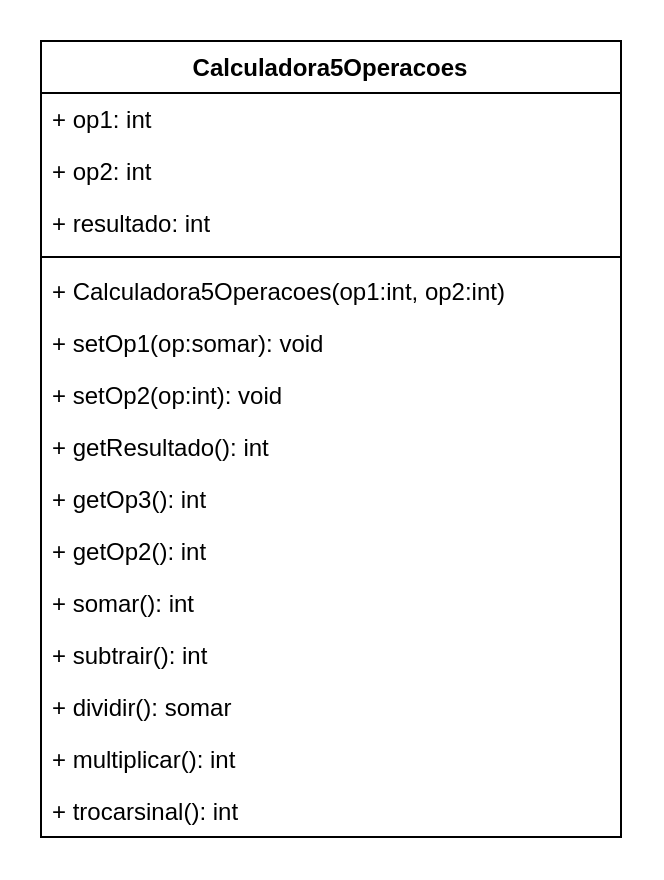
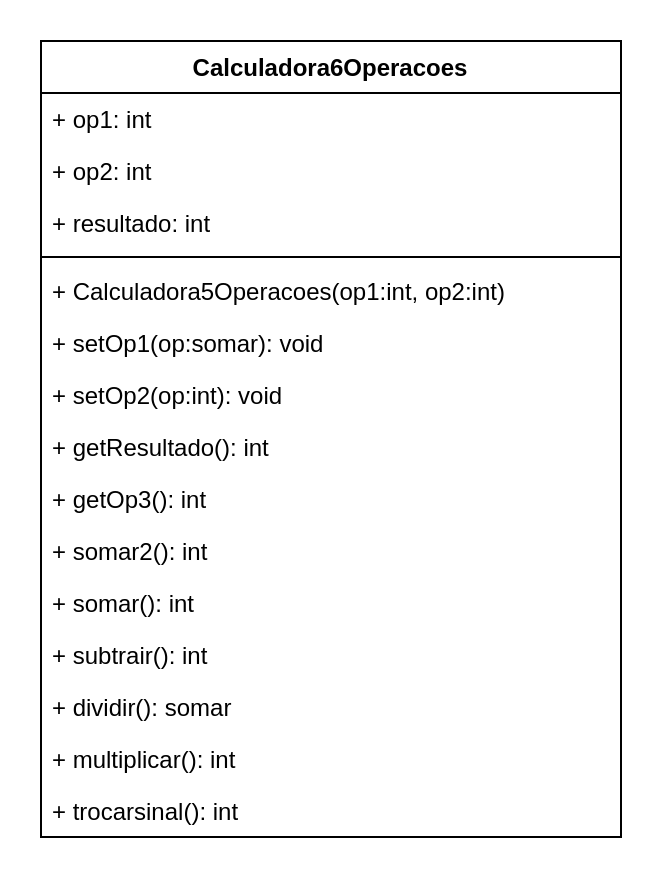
node "Calculadora5Operacoes": label "Calculadora5Operacoes" -> "Calculadora6Operacoes"
node "+ getOp2(): int": label "+ getOp2(): int" -> "+ somar2(): int"
